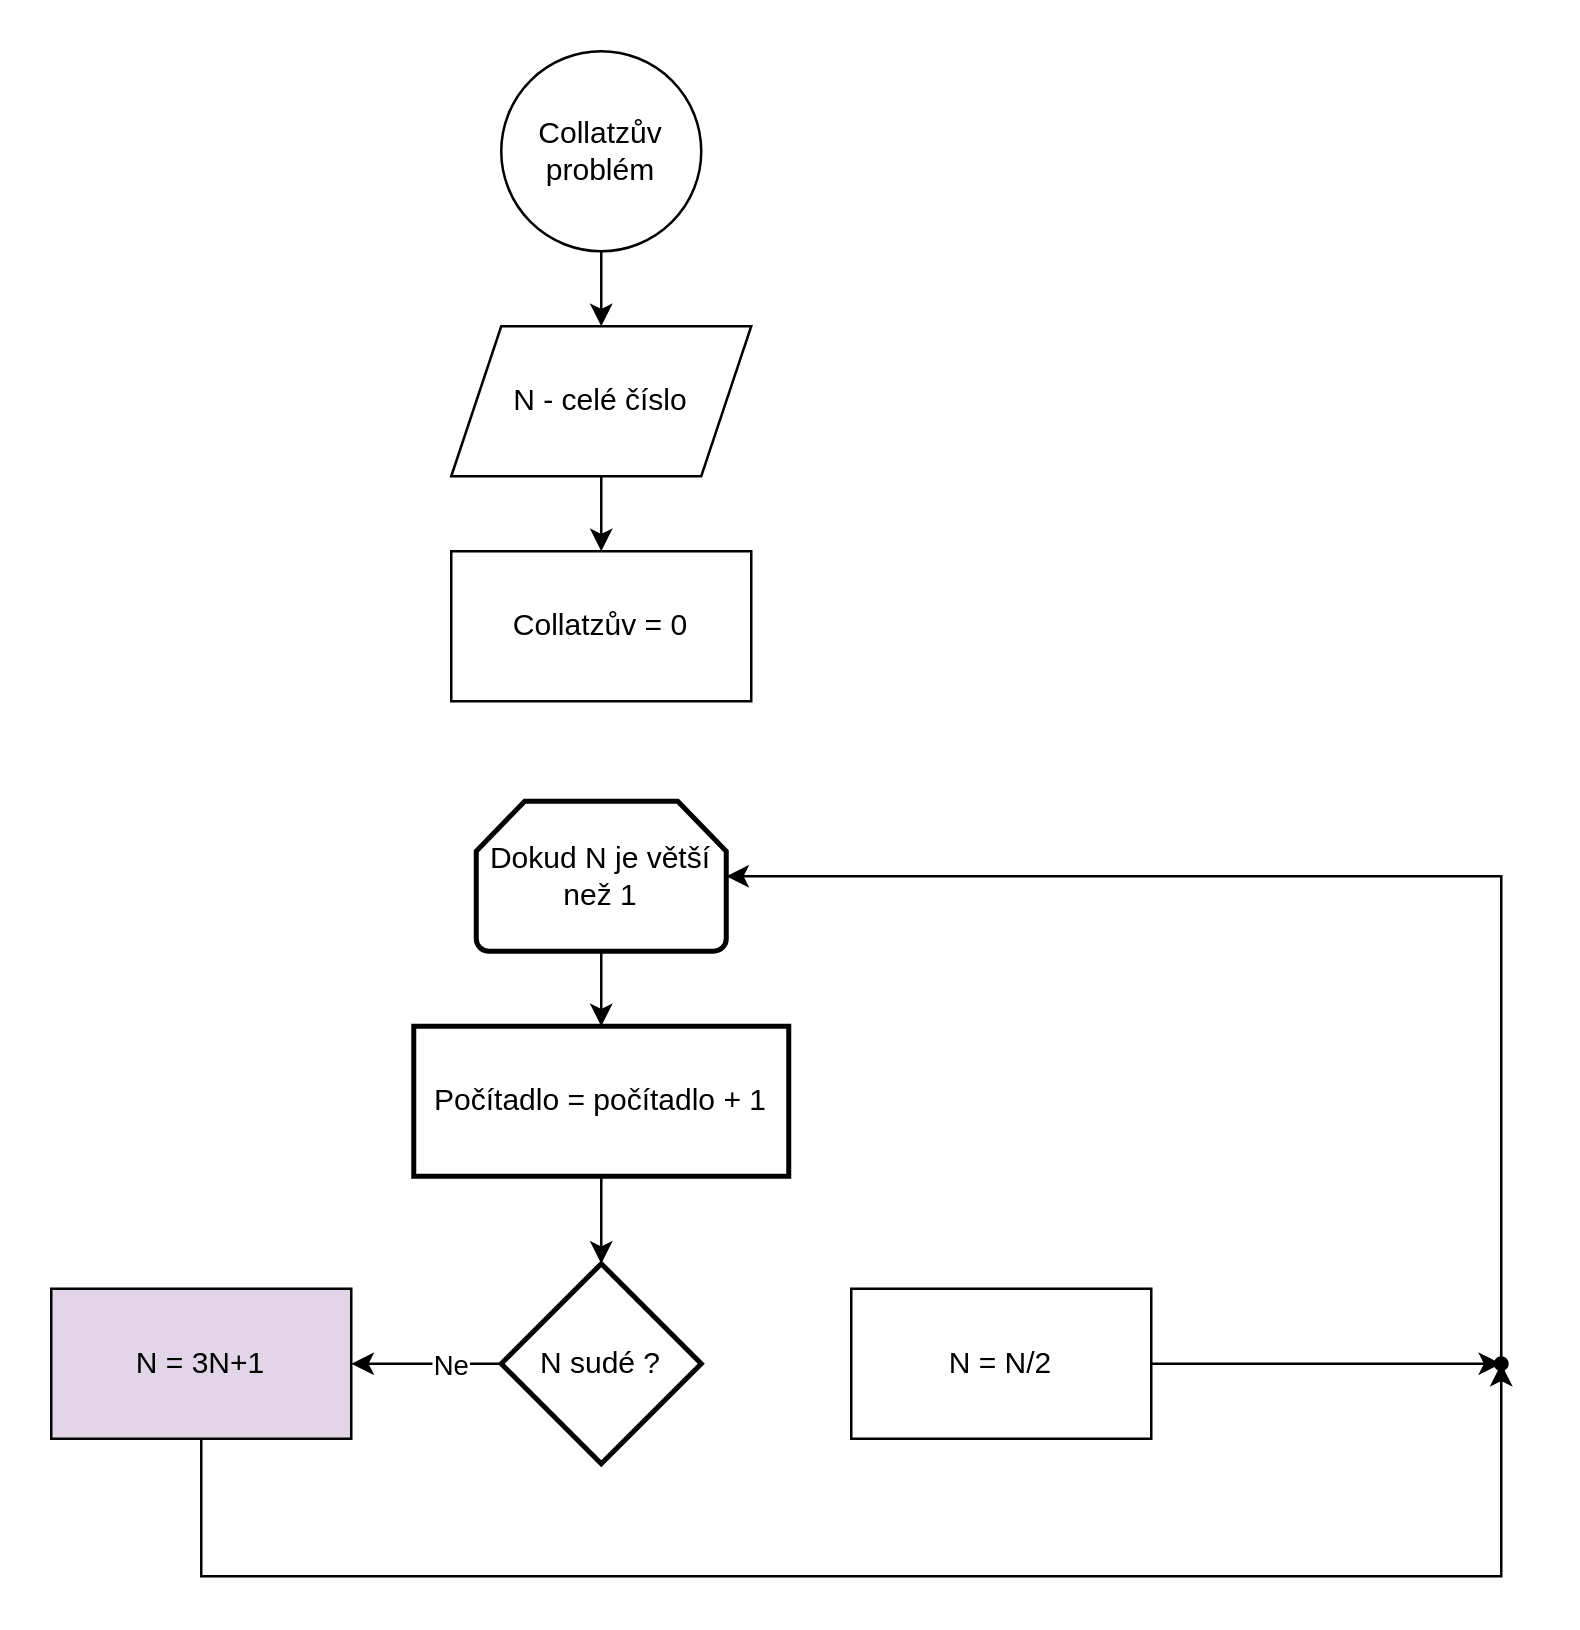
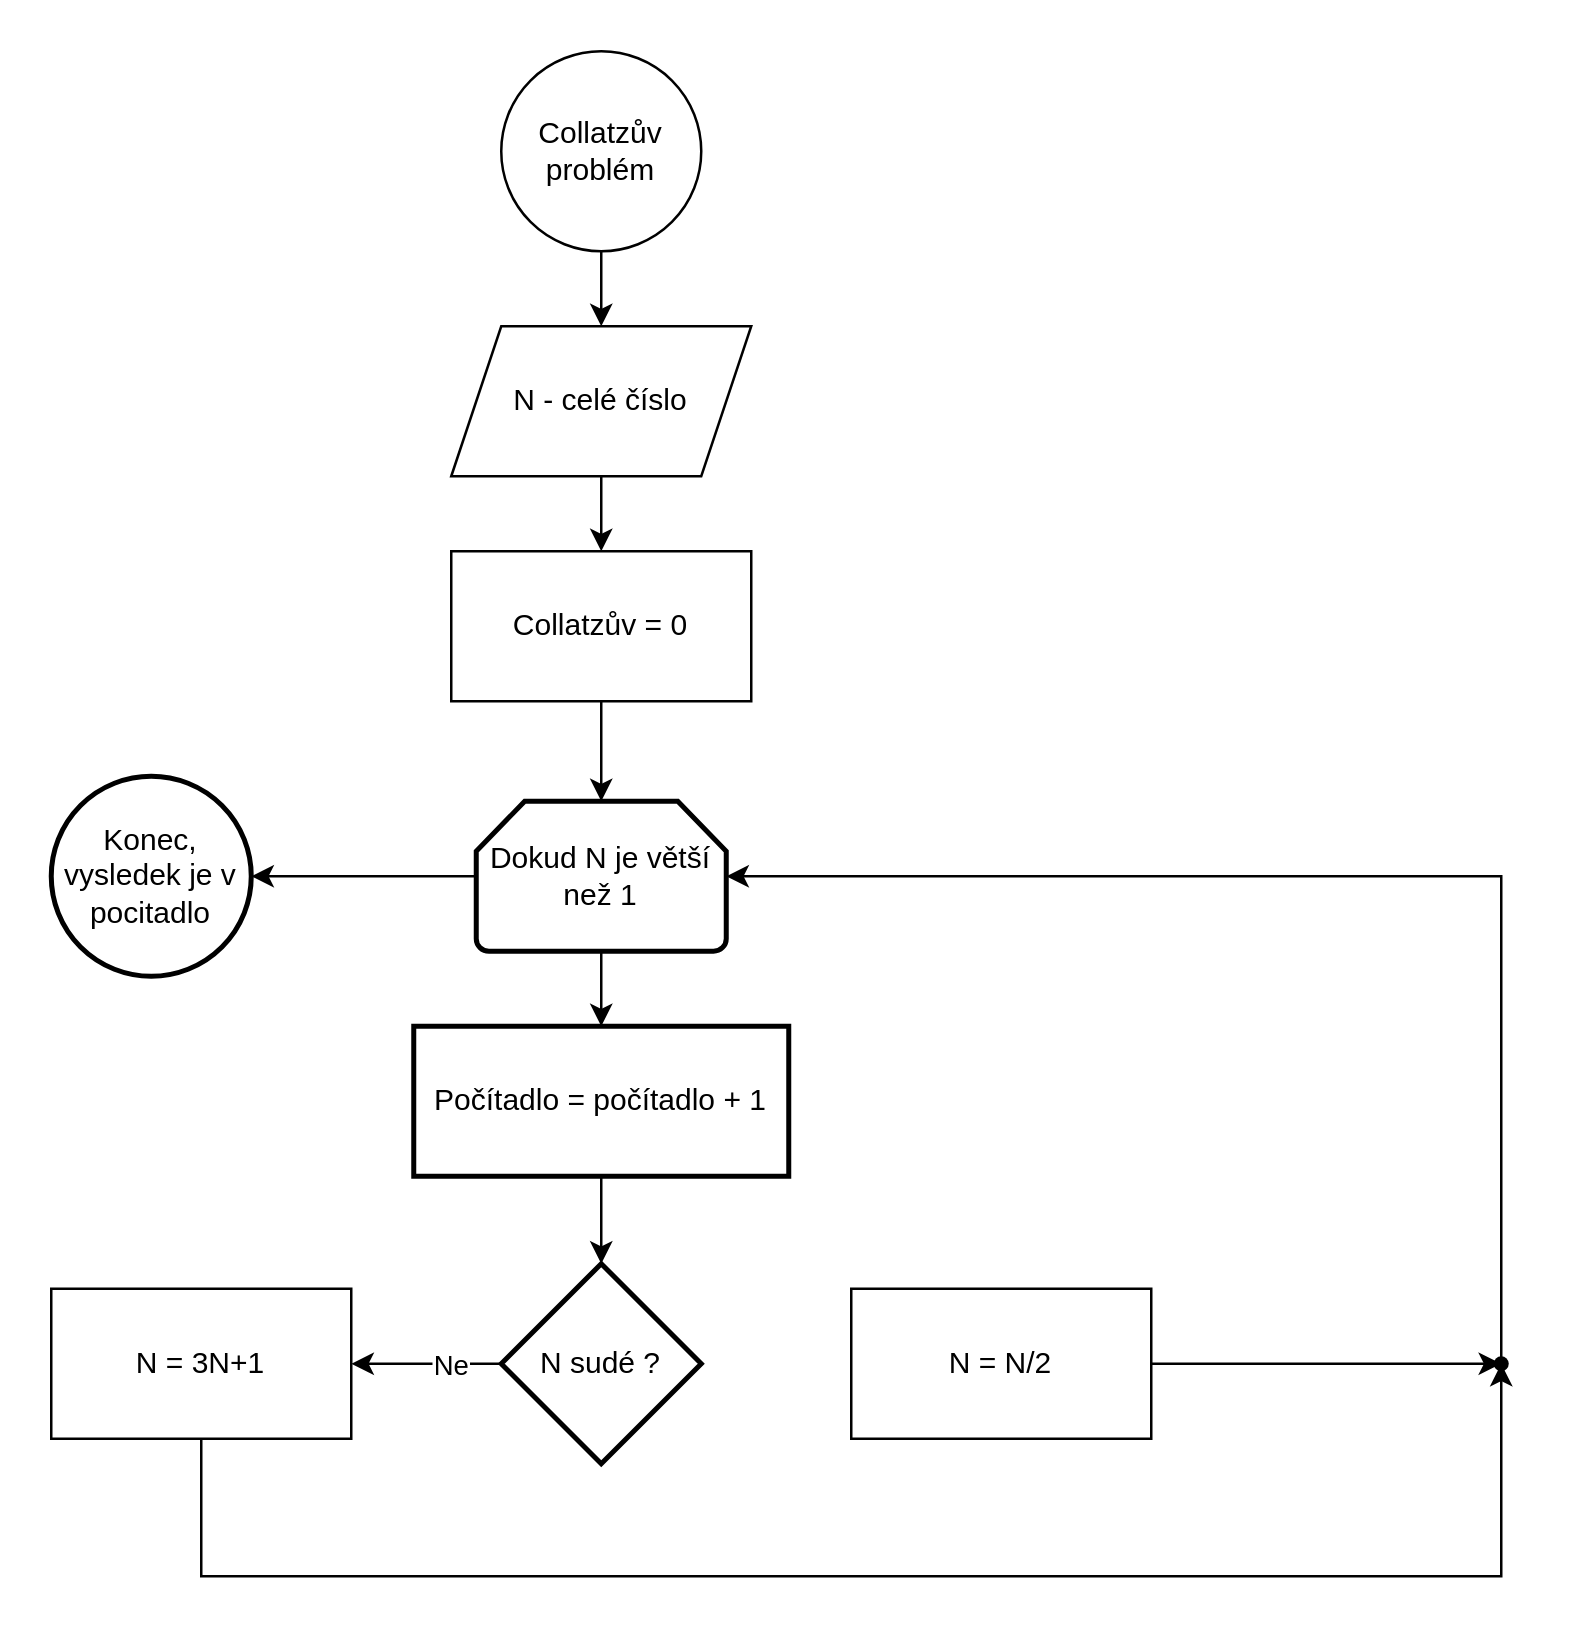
edge "Collatzův = 0" -> "Dokud N je větší než 1": added
node "Konec, vysledek je v pocitadlo": added
edge "Dokud N je větší než 1" -> "Konec, vysledek je v pocitadlo": added
node "N = 3N+1": fillcolor #e1d5e7 -> #ffffff
